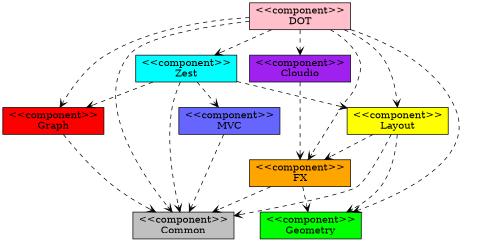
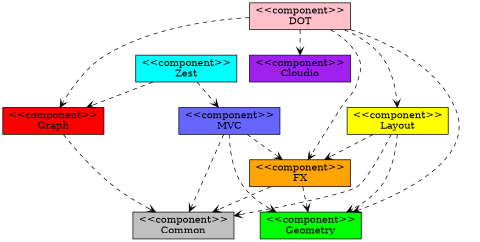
edge "<<component>> DOT" -> "<<component>> Zest": removed
edge "<<component>> DOT" -> "<<component>> Common": removed
edge "<<component>> Zest" -> "<<component>> Layout": removed
edge "<<component>> Cloudio" -> "<<component>> FX": now "<<component>> MVC" -> "<<component>> FX"
edge "<<component>> Zest" -> "<<component>> Common": removed
edge "<<component>> MVC" -> "<<component>> Geometry": added
